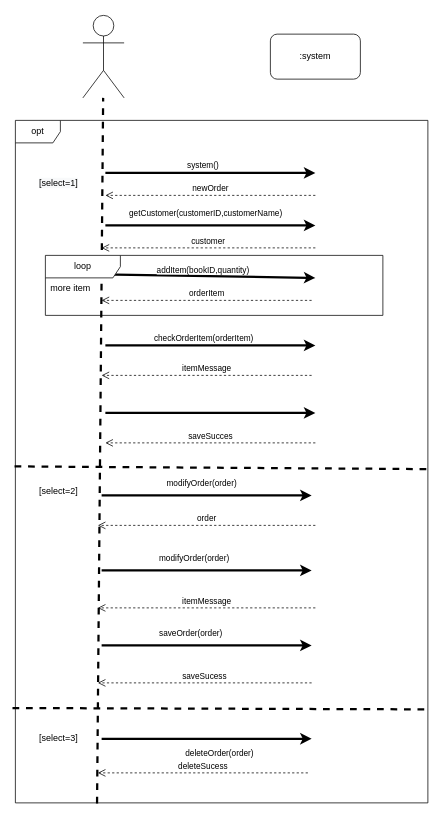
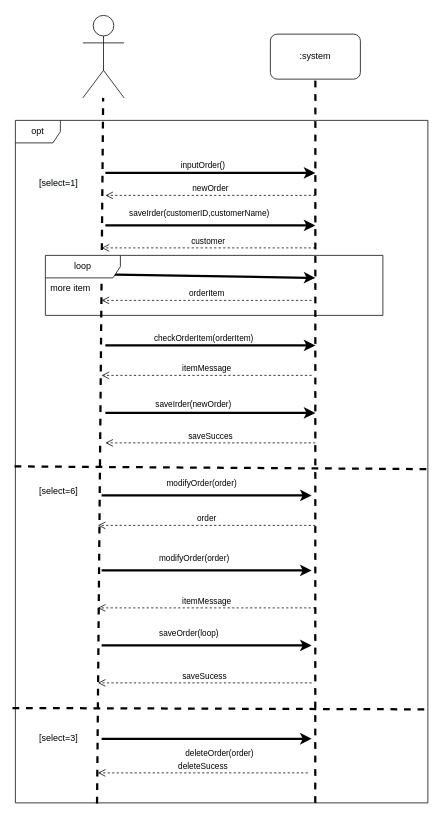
node "system()": label "system()" -> "inputOrder()"
node "getCustomer(customerID,customerName)": label "getCustomer(customerID,customerName)" -> "saveIrder(customerID,customerName)"
node "addItem(bookID,quantity)": removed
node "saveIrder(newOrder)": added
edge ":system" -- "opt": added
node "[select=2]": label "[select=2]" -> "[select=6]"
node "saveOrder(order)": label "saveOrder(order)" -> "saveOrder(loop)"
